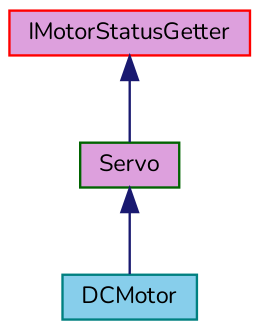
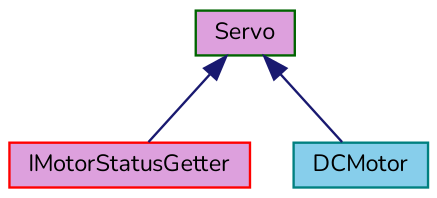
edge "Servo" -> "IMotorStatusGetter": reversed
